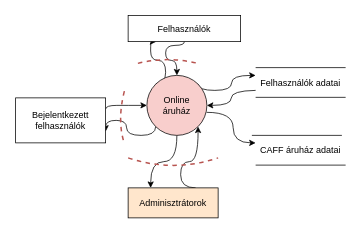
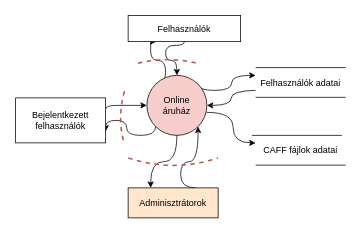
node "CAFF áruház adatai": label "CAFF áruház adatai" -> "CAFF fájlok adatai"
